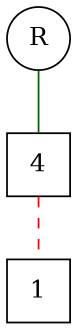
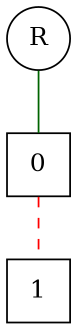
node "4": label "4" -> "0"
